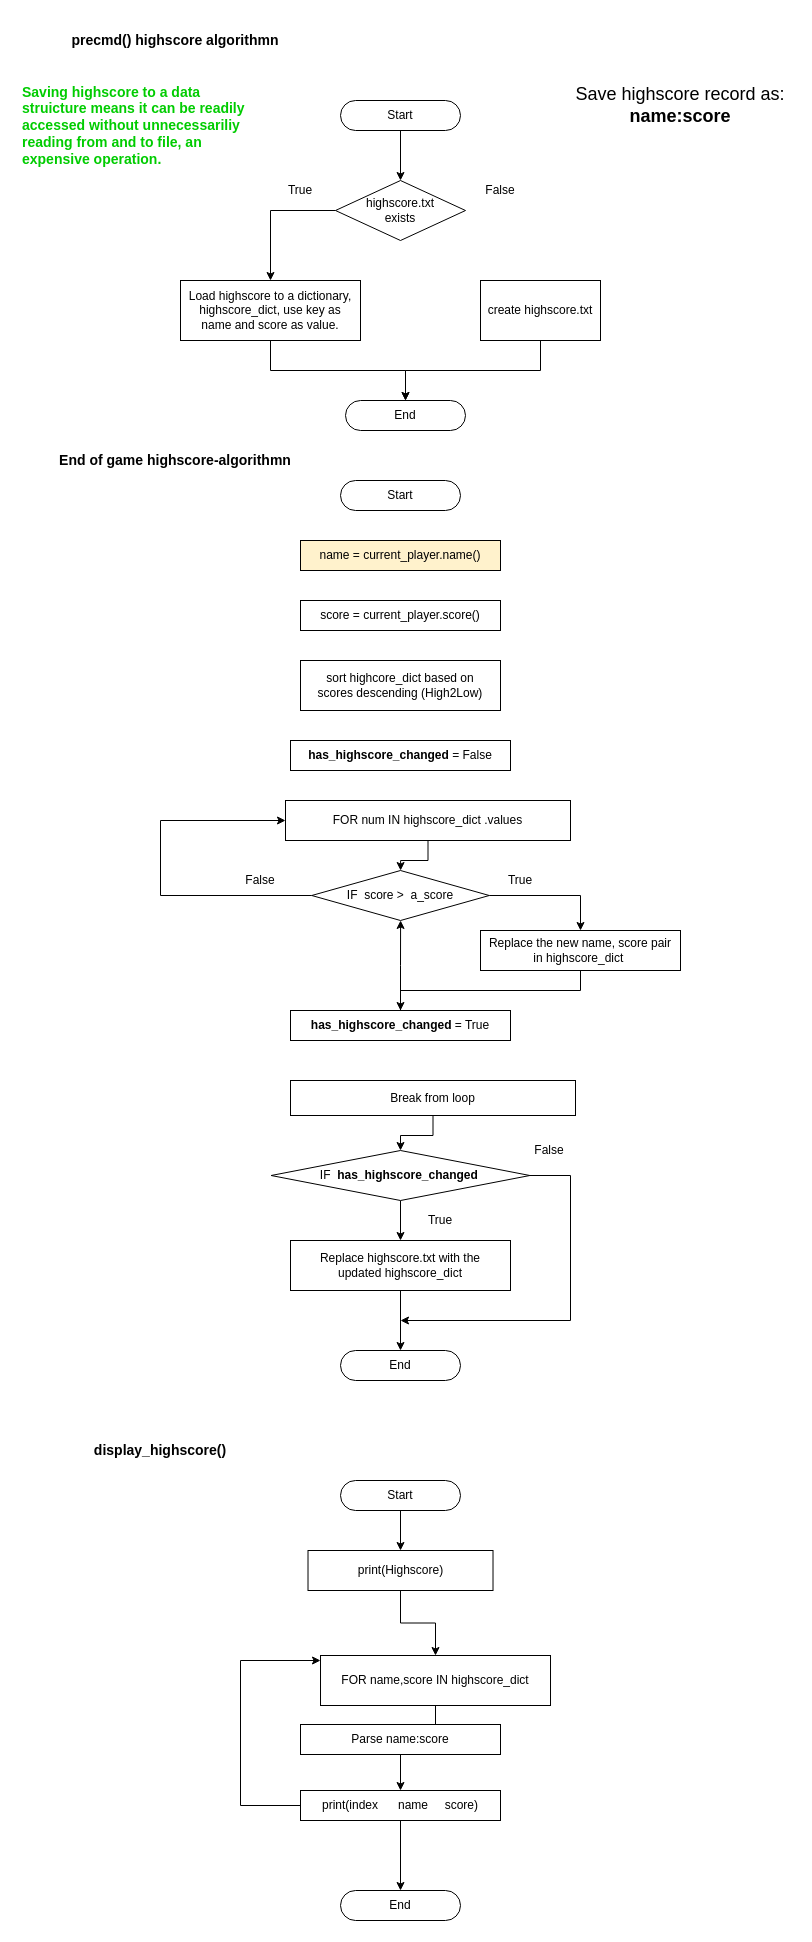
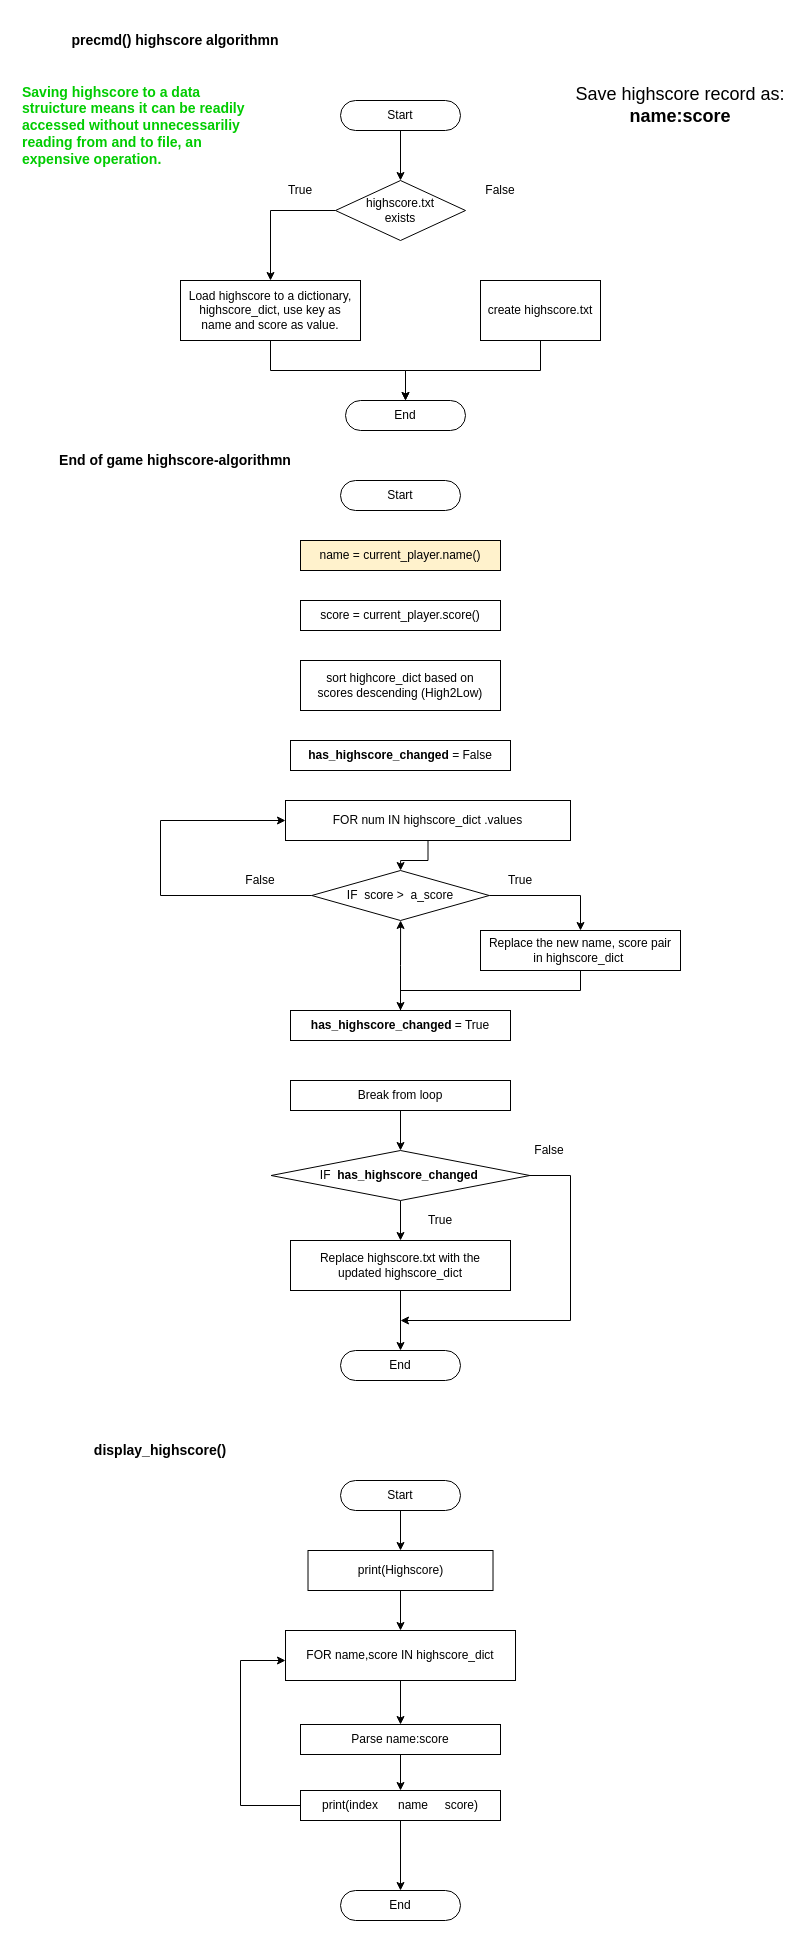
node "Break from loop": size 285x35 -> 220x30
node "FOR name,score IN highscore_dict": moved (436, 1681) -> (401, 1656)
